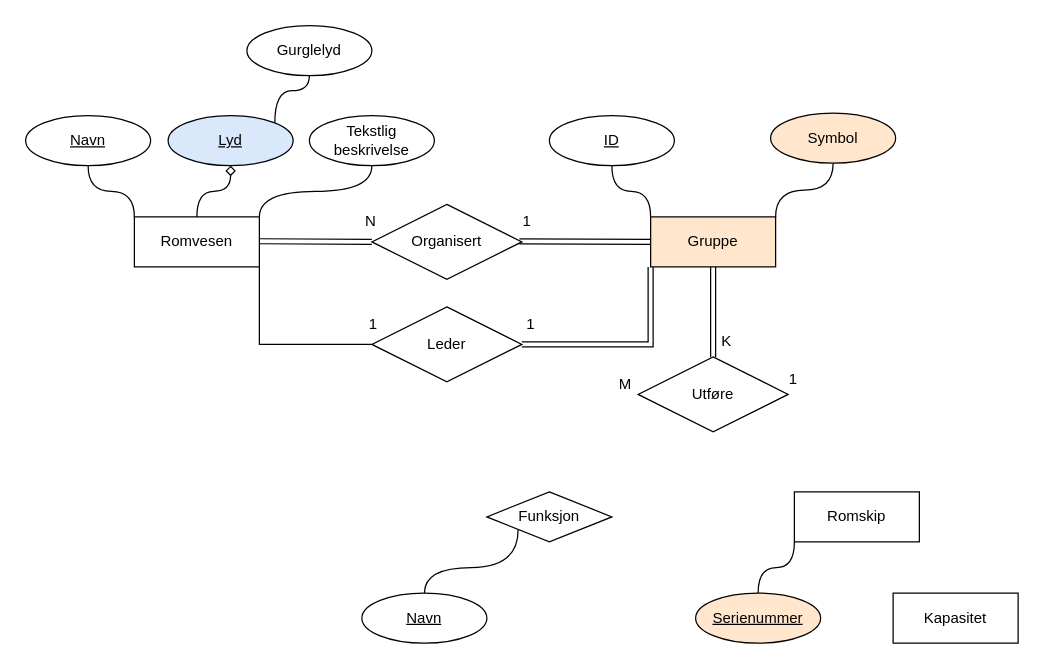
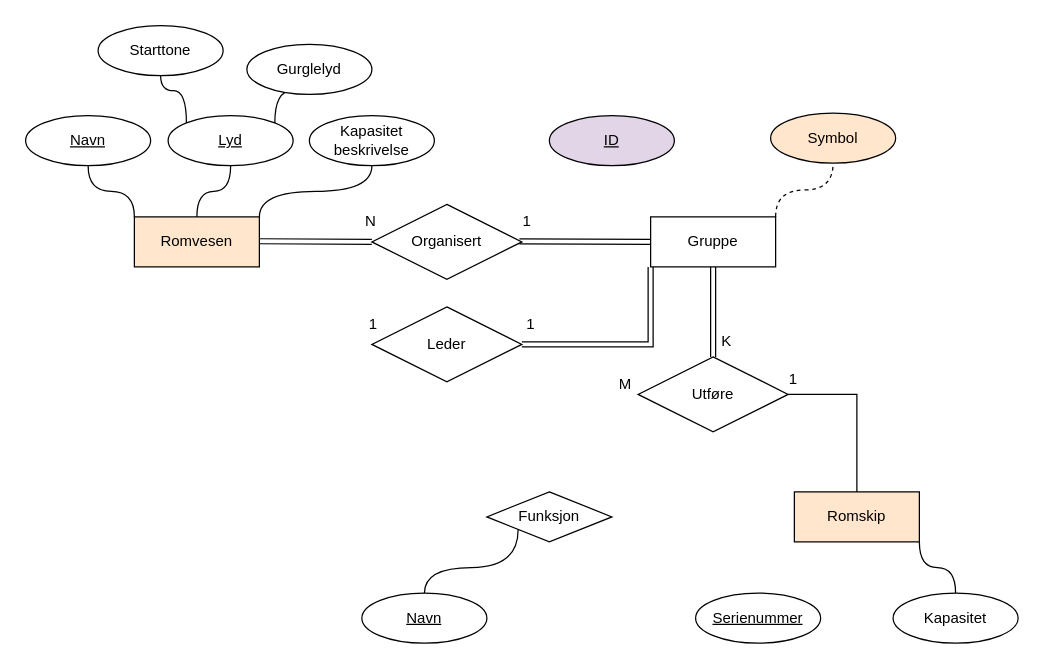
node "Starttone": added
node "Gurglelyd": moved (309, 51) -> (309, 69)
edge "Starttone" -- "Lyd": added
node "Lyd": fillcolor #dae8fc -> #ffffff
node "Tekstlig beskrivelse": label "Tekstlig beskrivelse" -> "Kapasitet beskrivelse"
node "ID": fillcolor #ffffff -> #e1d5e7
edge "Romvesen" -> "Lyd": arrowhead diamond -> none
edge "Symbol" -- "Gruppe": style solid -> dashed
edge "ID" -- "Gruppe": removed
node "Romvesen": fillcolor #ffffff -> #ffe6cc
node "Gruppe": fillcolor #ffe6cc -> #ffffff
edge "Romvesen" -- "Leder": removed
edge "Utføre" -- "Romskip": added
node "Romskip": fillcolor #ffffff -> #ffe6cc
edge "Romskip" -- "Serienummer": removed
edge "Romskip" -- "Kapasitet": added
node "Serienummer": fillcolor #ffe6cc -> #ffffff
node "Kapasitet": shape rectangle -> ellipse
